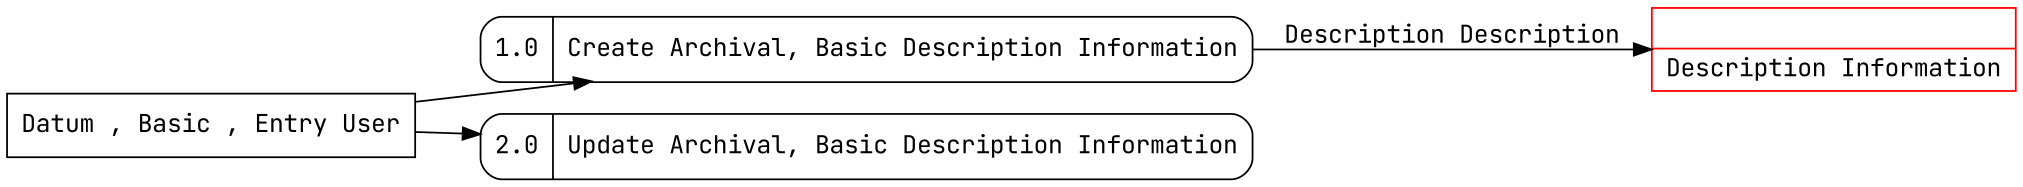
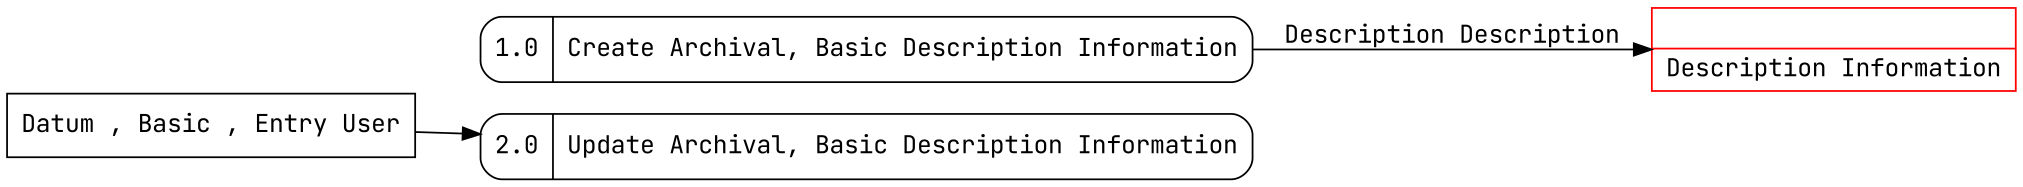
edge "Datum , Basic , Entry User" -> "1.0": removed
